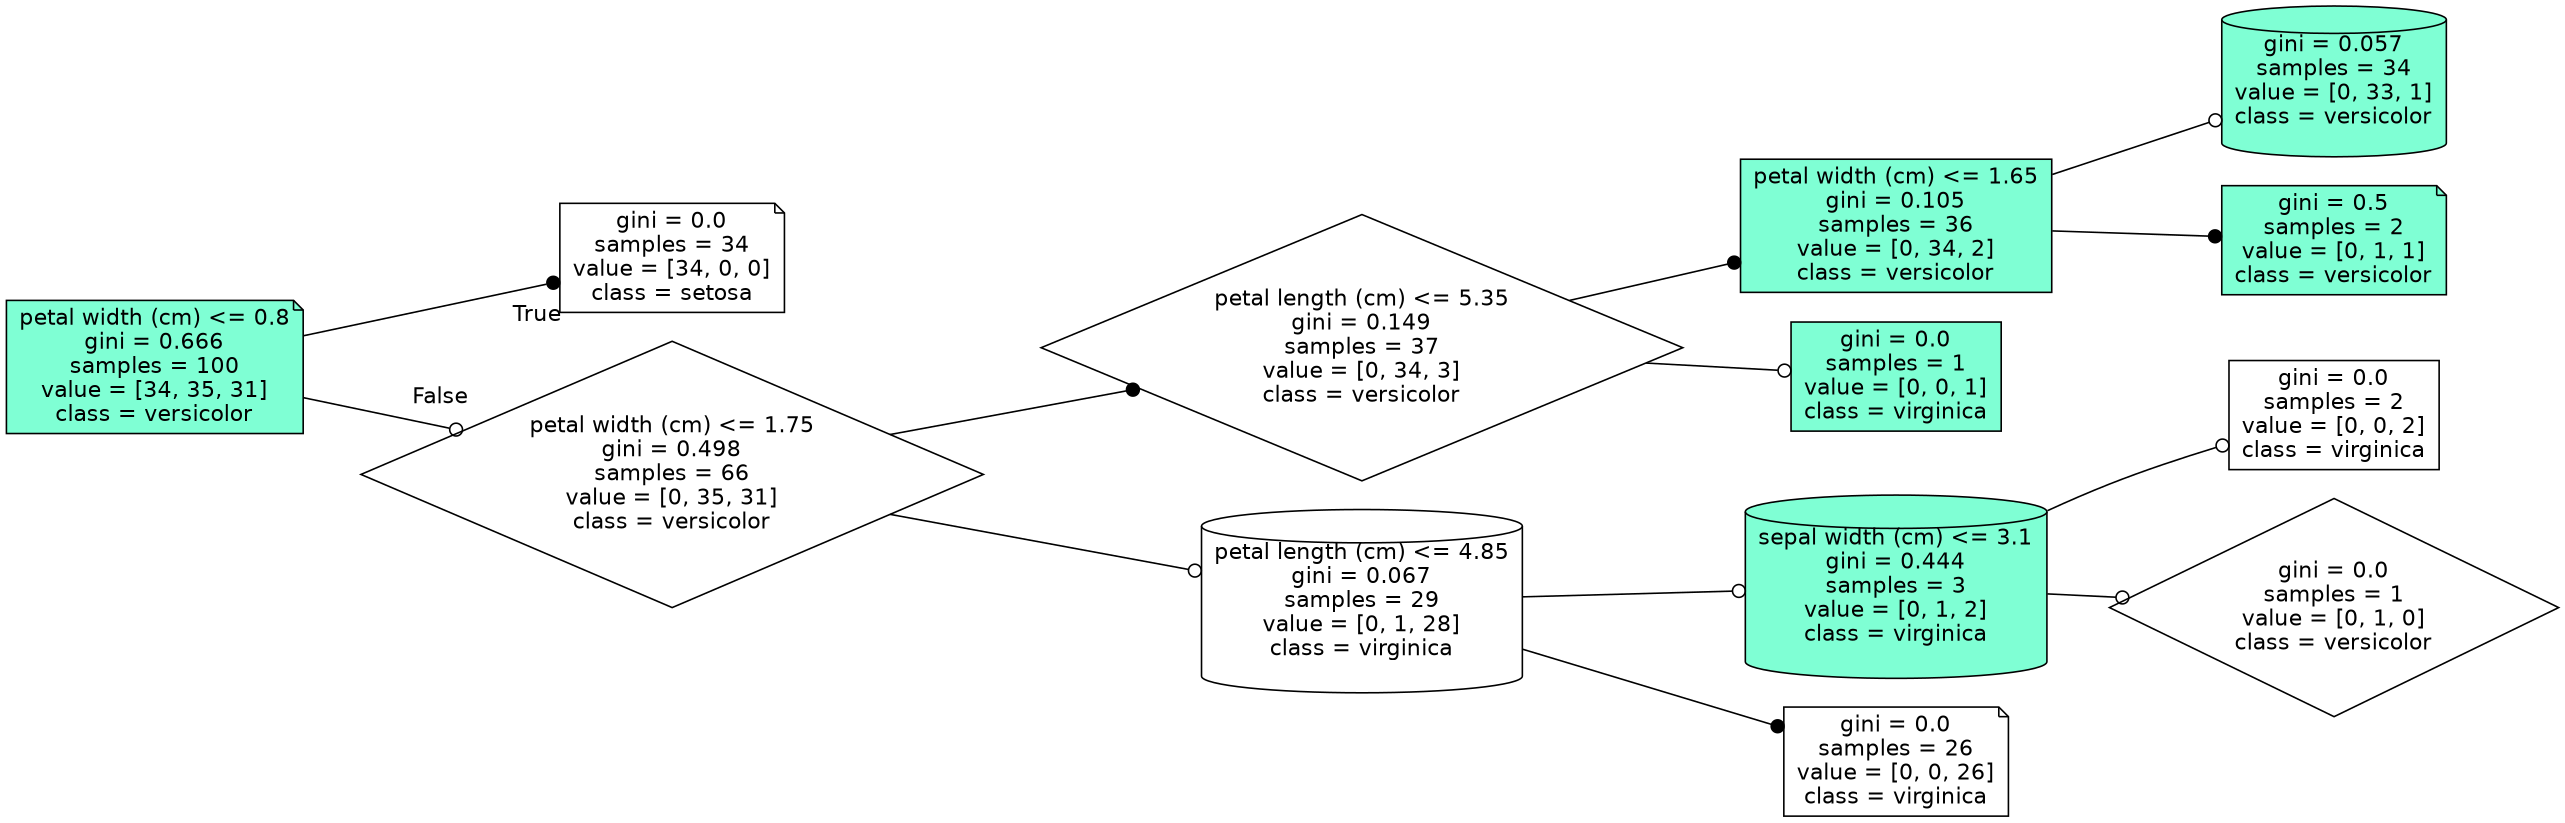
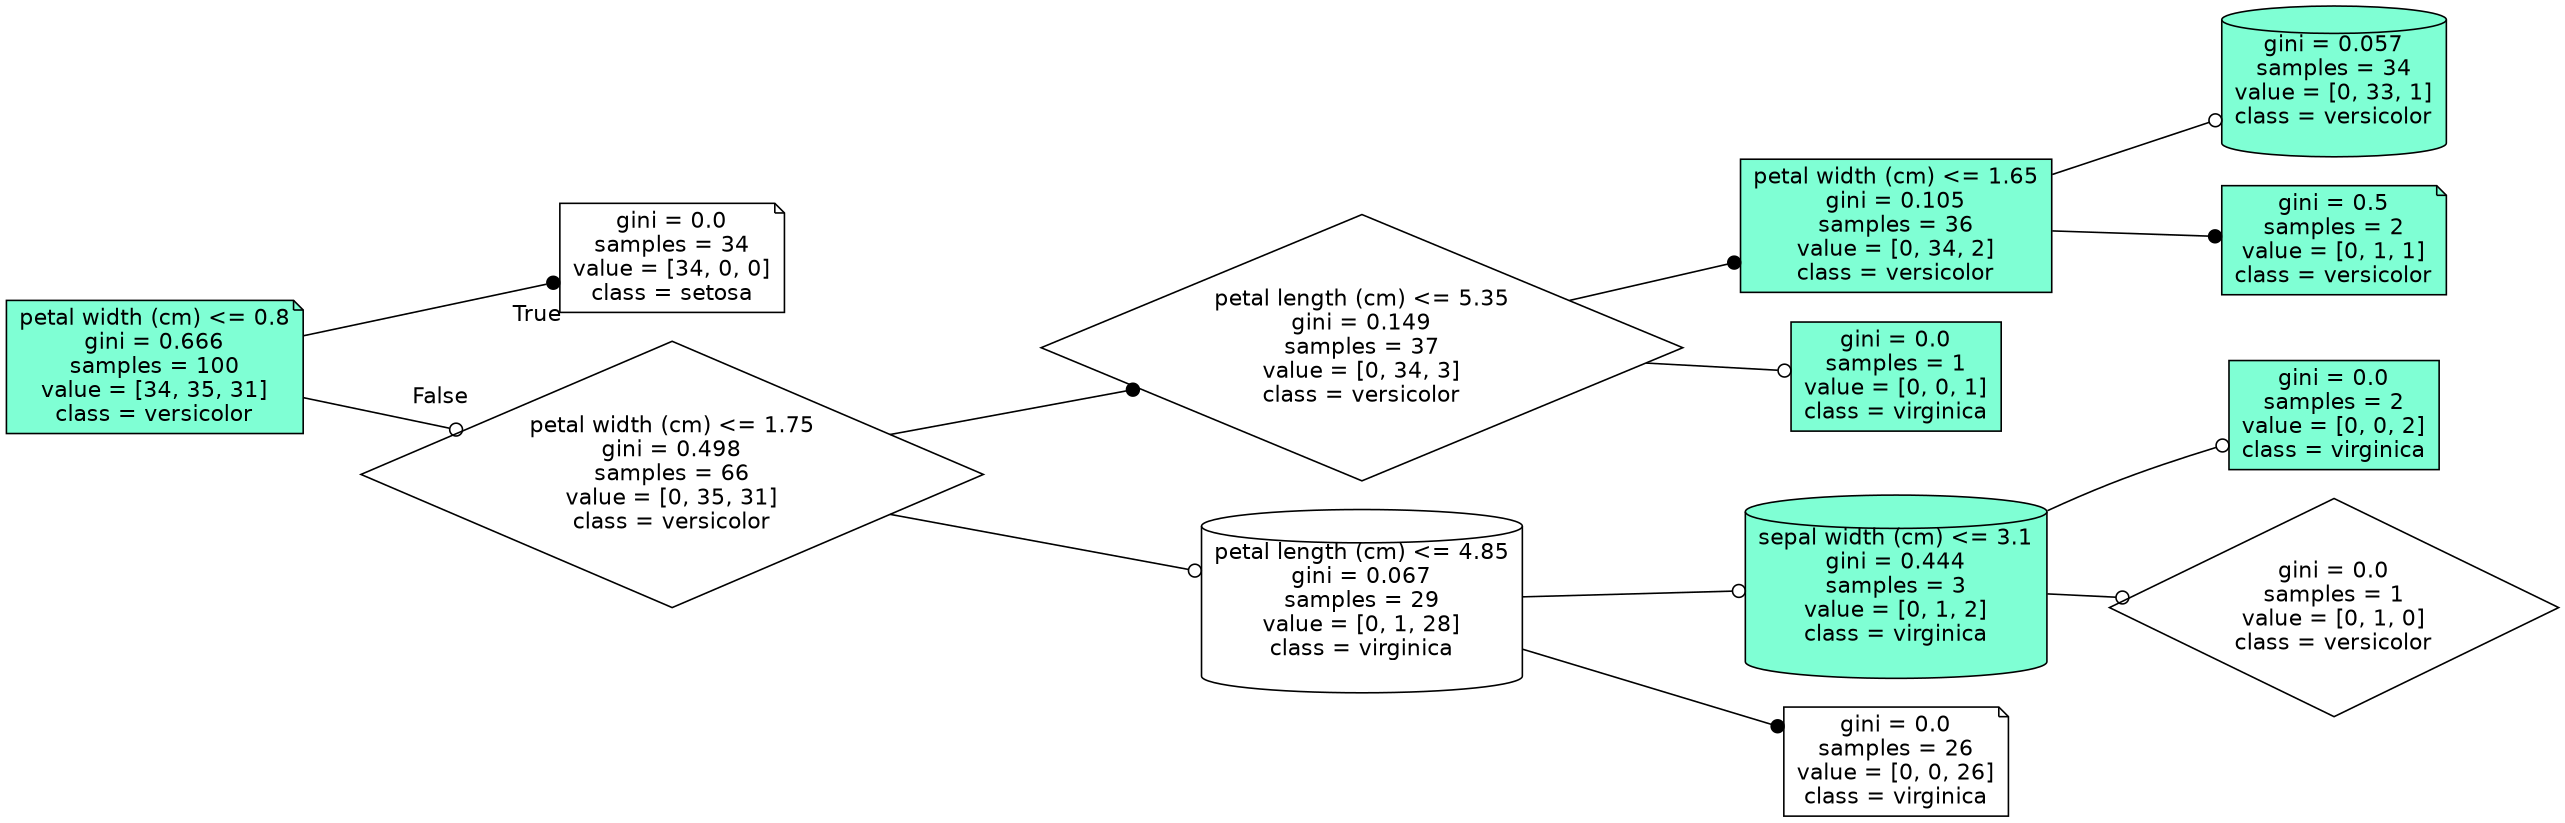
node "gini = 0.0 samples = 2 value = [0, 0, 2] class = virginica": fillcolor white -> aquamarine
